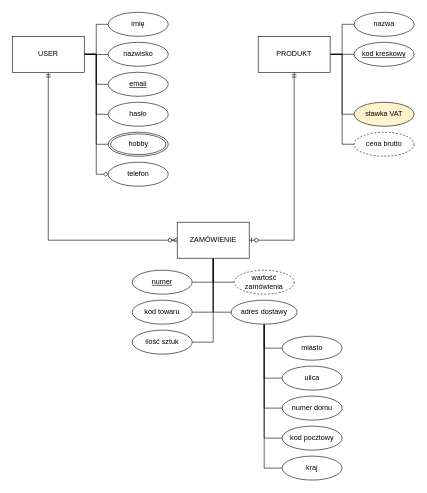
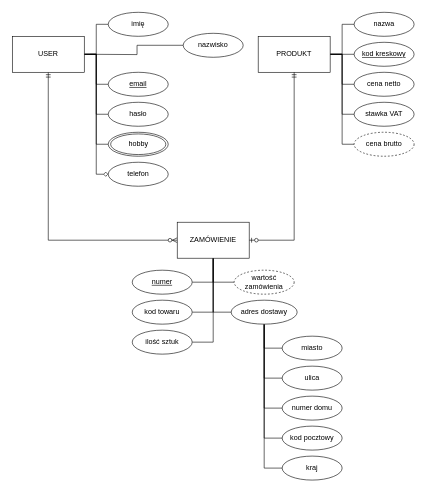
node "nazwisko": moved (138, 54) -> (213, 45)
edge "PRODUKT" -- "cena netto": added
node "cena netto": added
node "stawka VAT": fillcolor #fff2cc -> #ffffff
